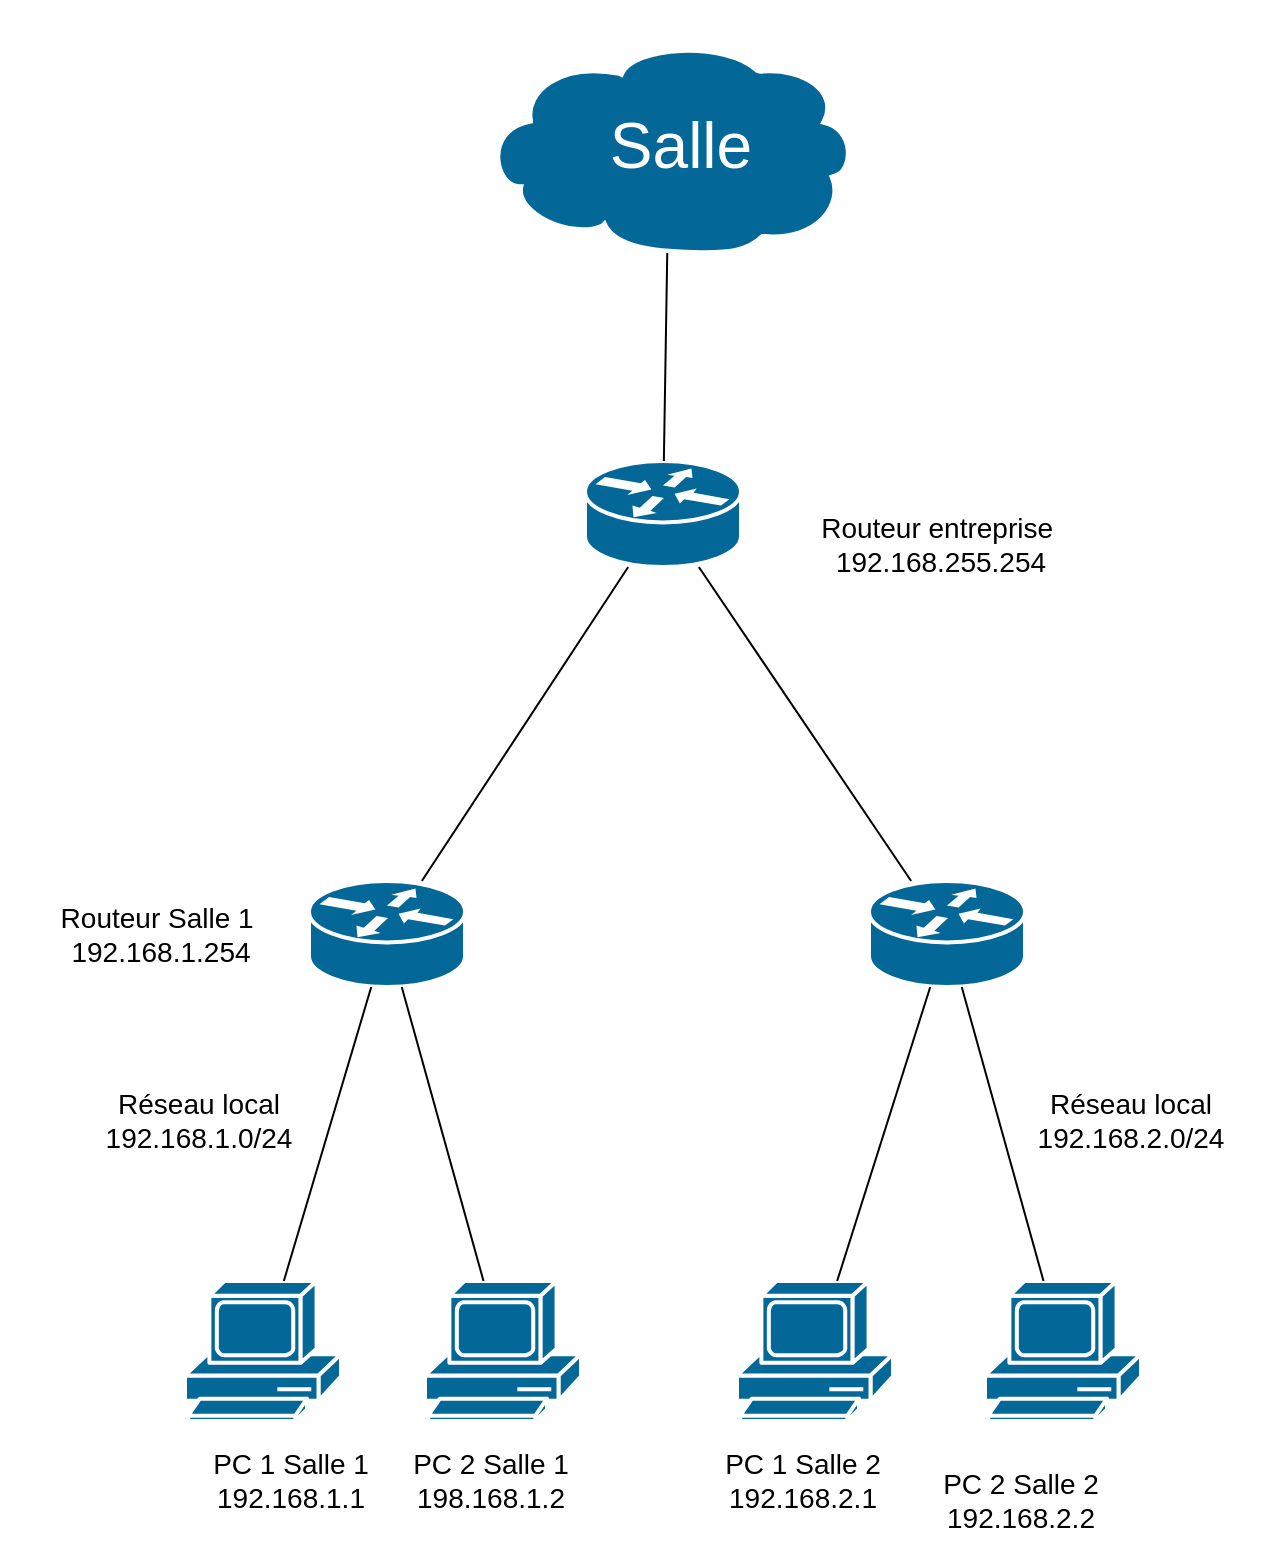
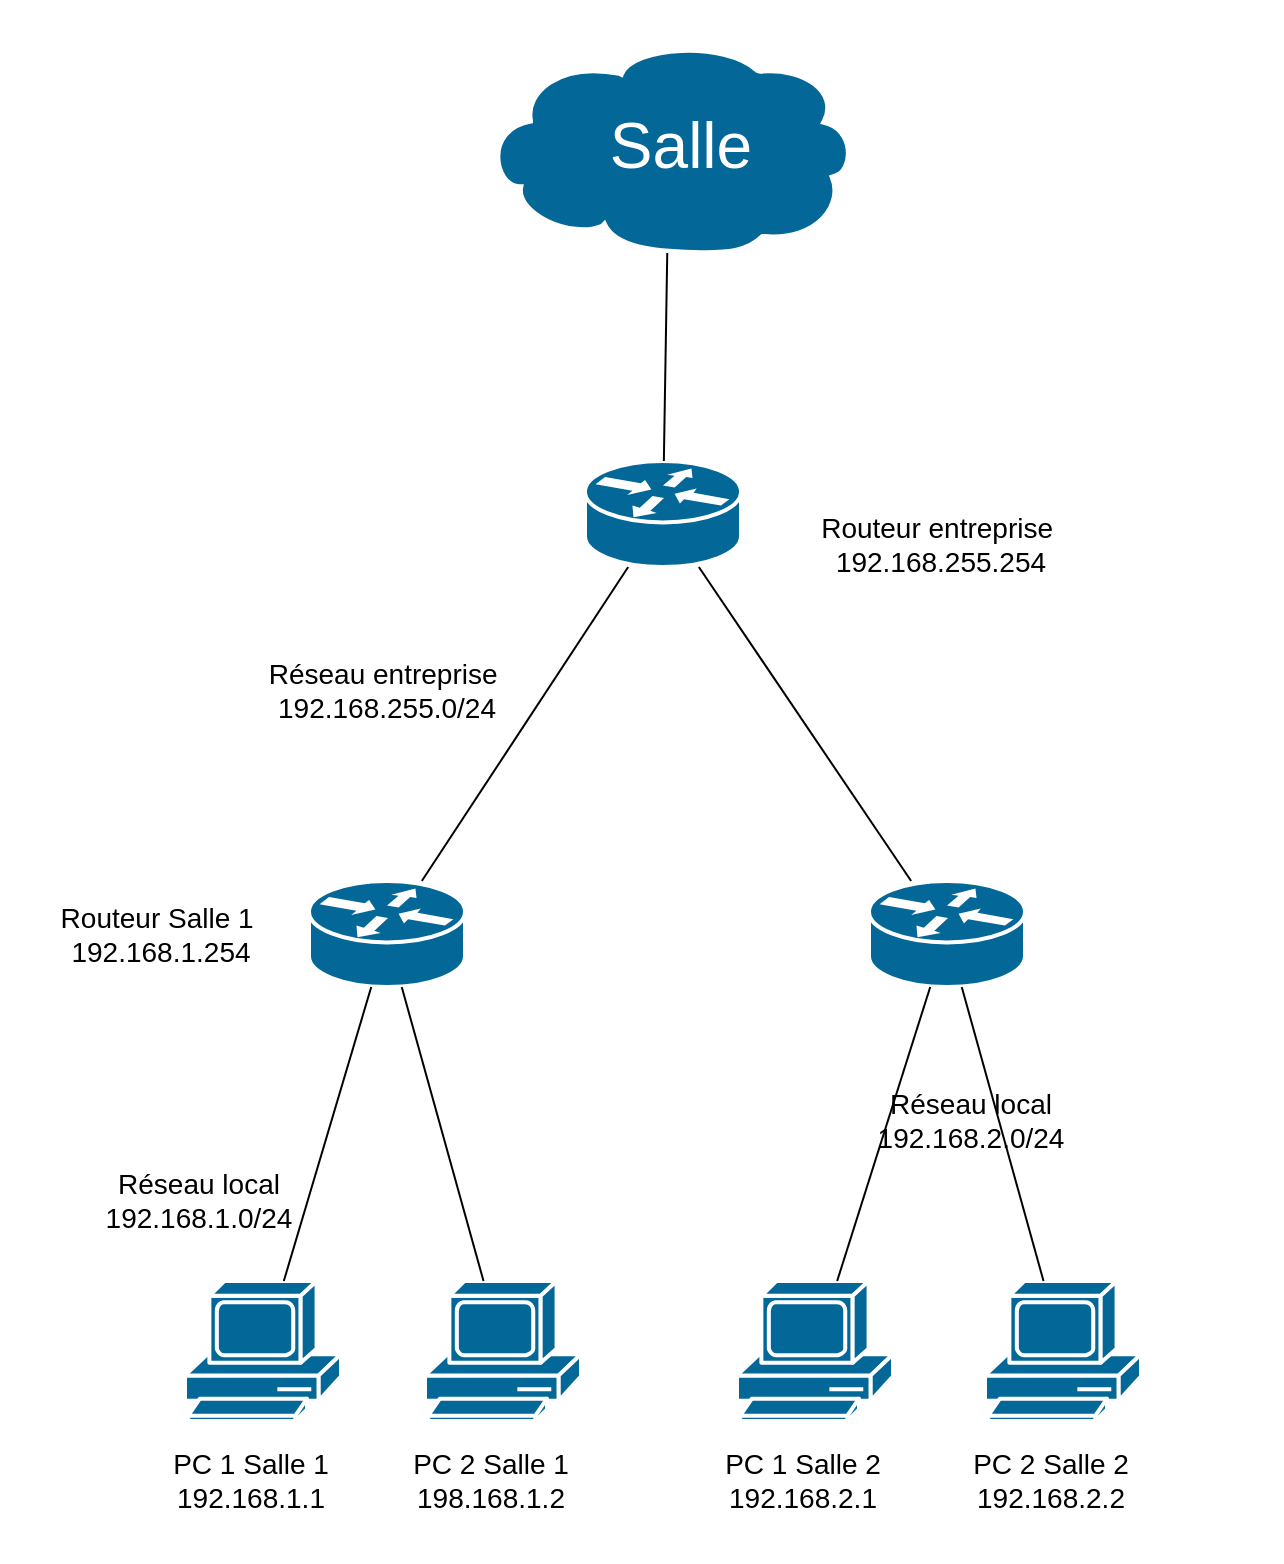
node "Réseau entreprise 192.168.255.0/24": added
node "Réseau local 192.168.1.0/24": moved (199, 1121) -> (199, 1201)
node "Réseau local 192.168.2.0/24": moved (1131, 1121) -> (971, 1121)
node "PC 1 Salle 1 192.168.1.1": moved (291, 1481) -> (251, 1481)
node "PC 2 Salle 2 192.168.2.2": moved (1021, 1501) -> (1051, 1481)
